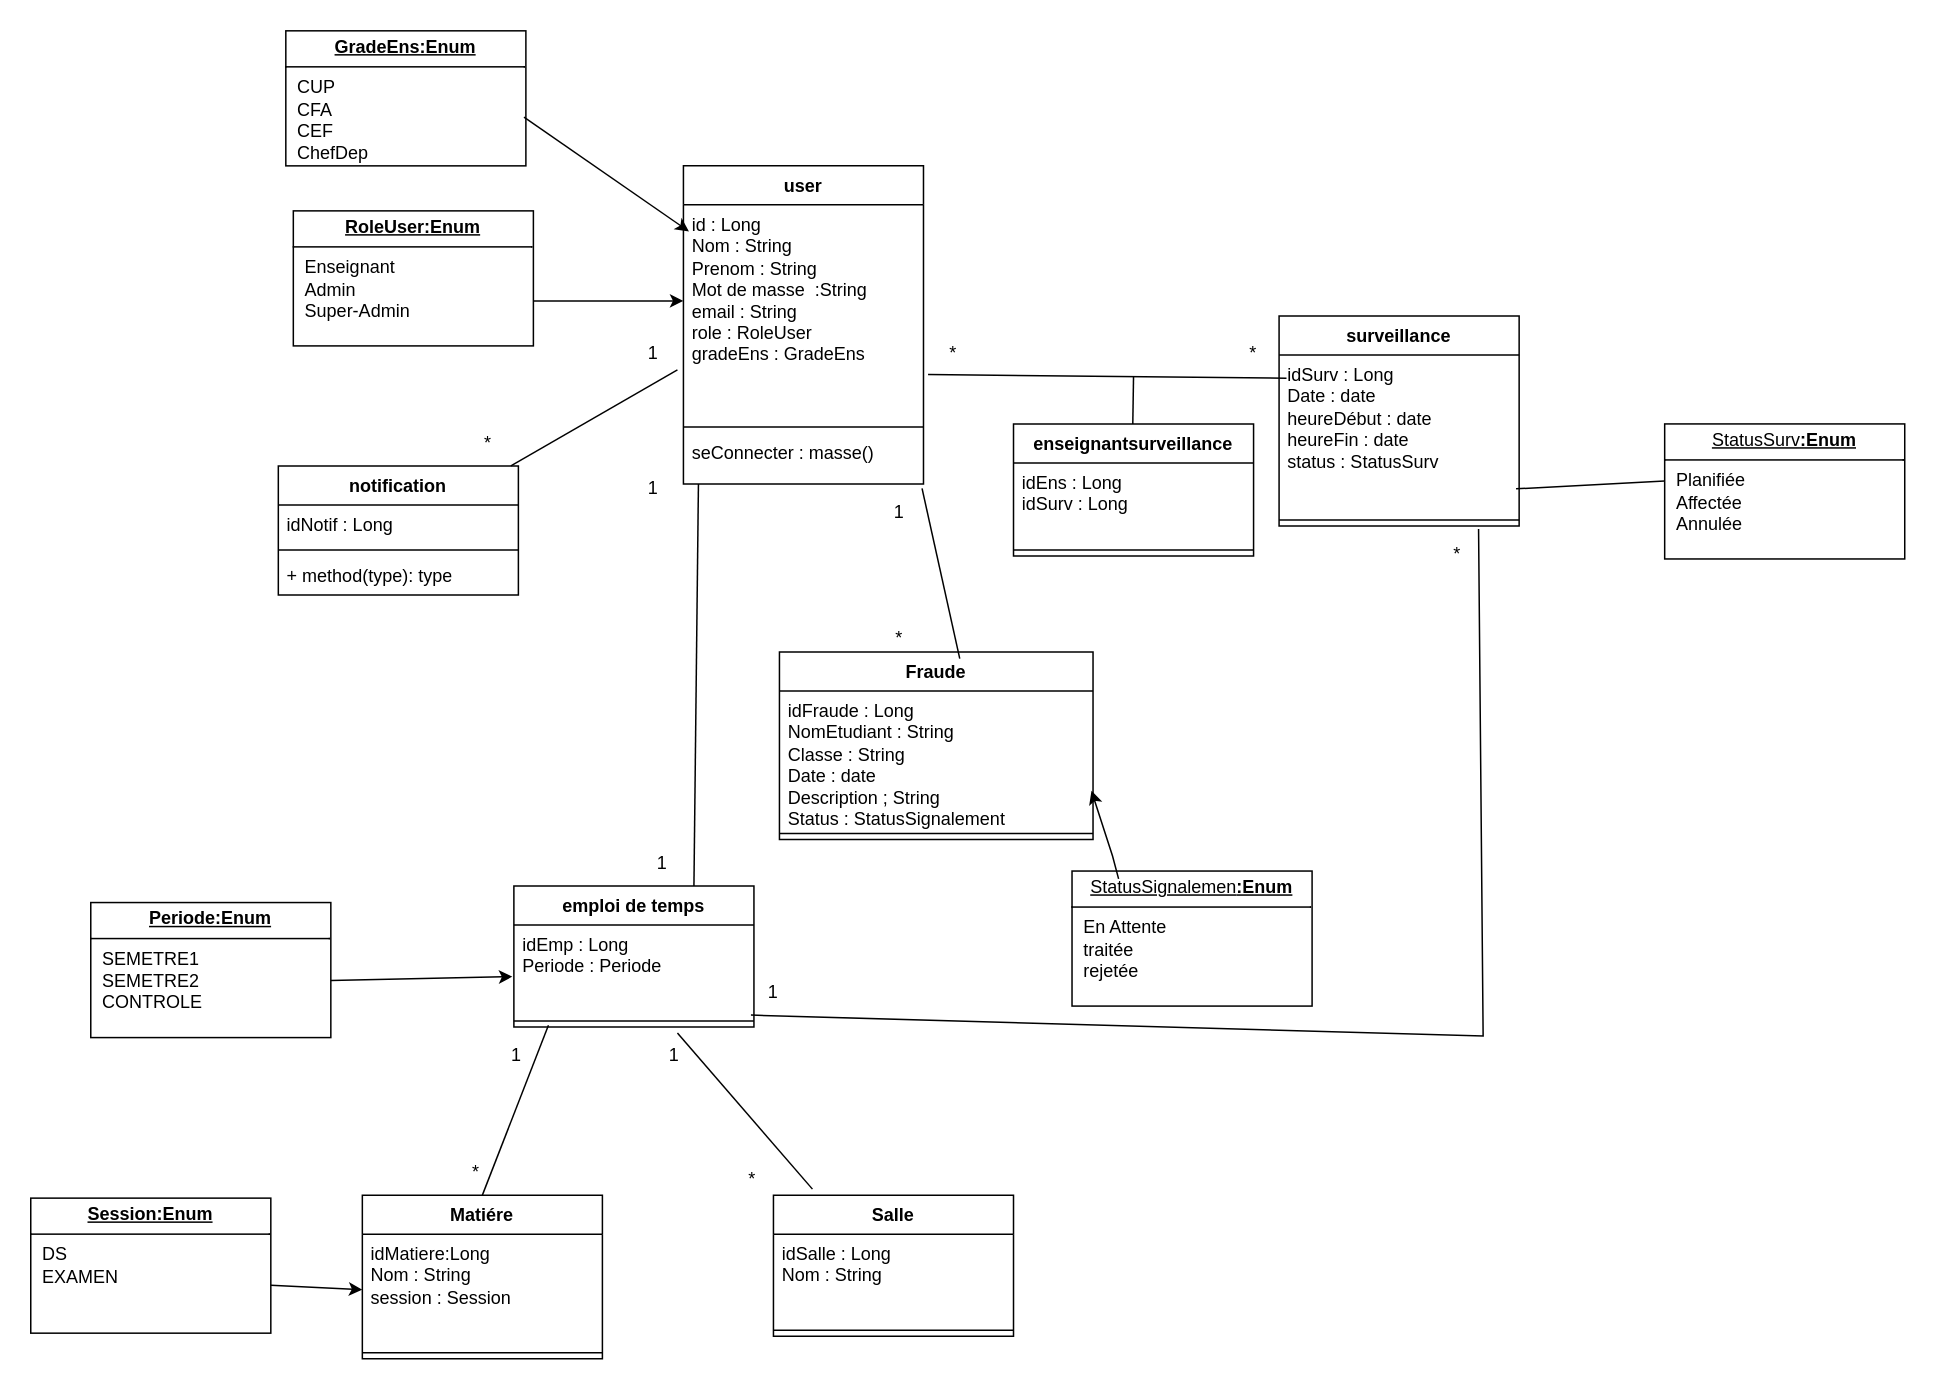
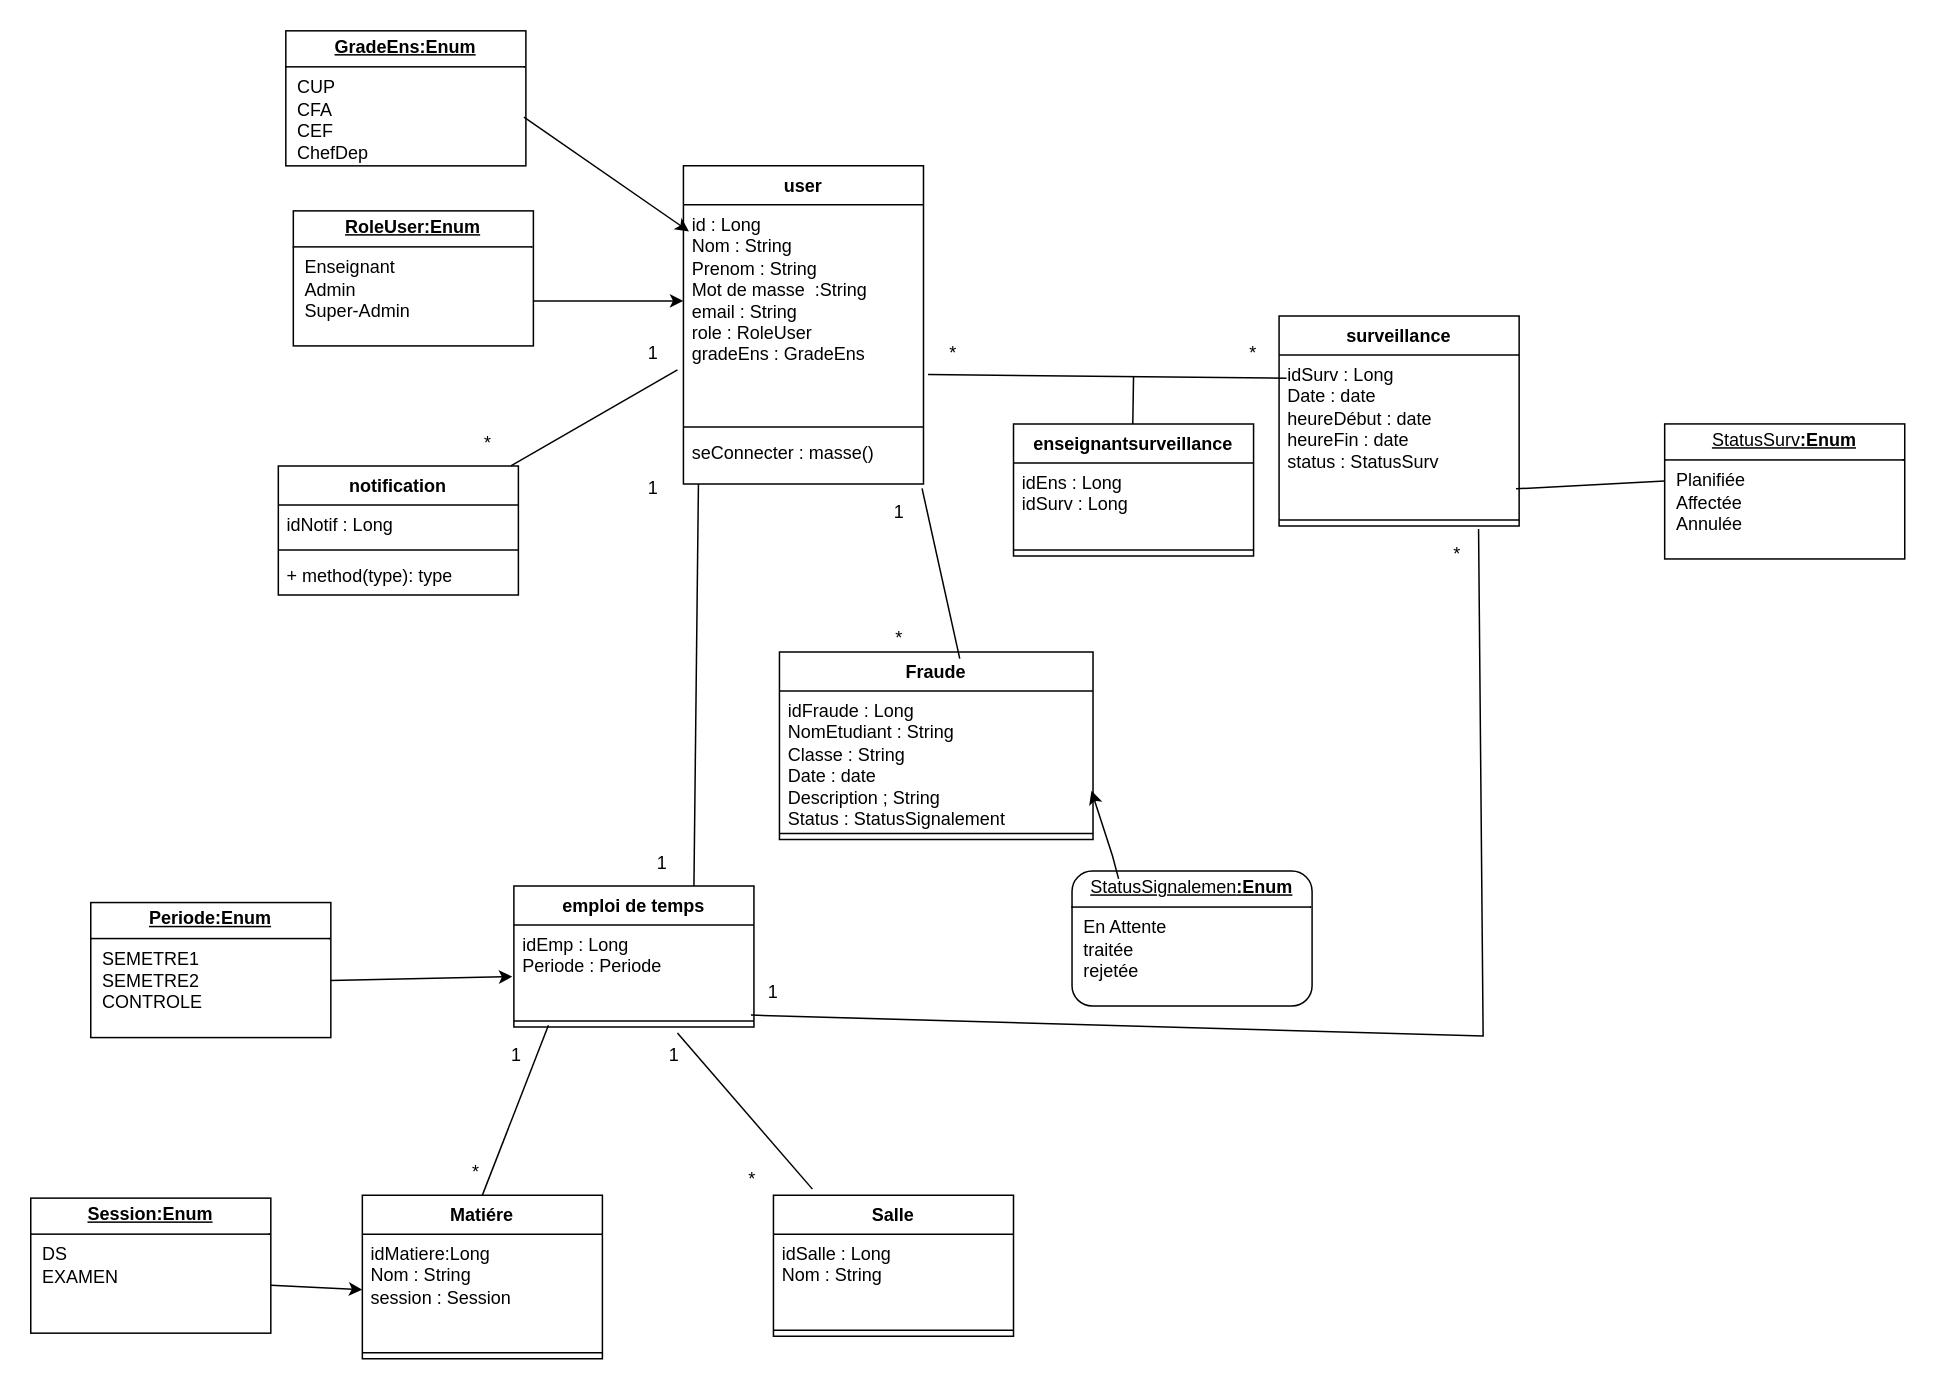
node "StatusSignalemen:Enum En Attente traitée rejetée": shape rectangle -> rounded rectangle
